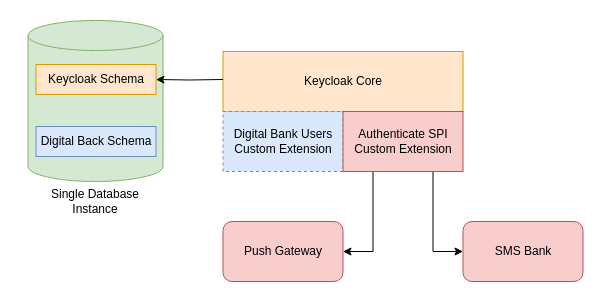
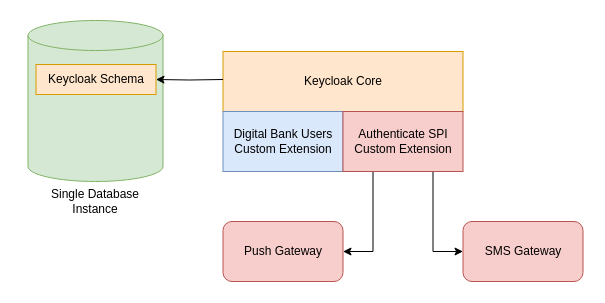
node "Digital Back Schema": removed
node "Digital Bank Users Custom Extension": style dashed -> solid
node "SMS Bank": label "SMS Bank" -> "SMS Gateway"
